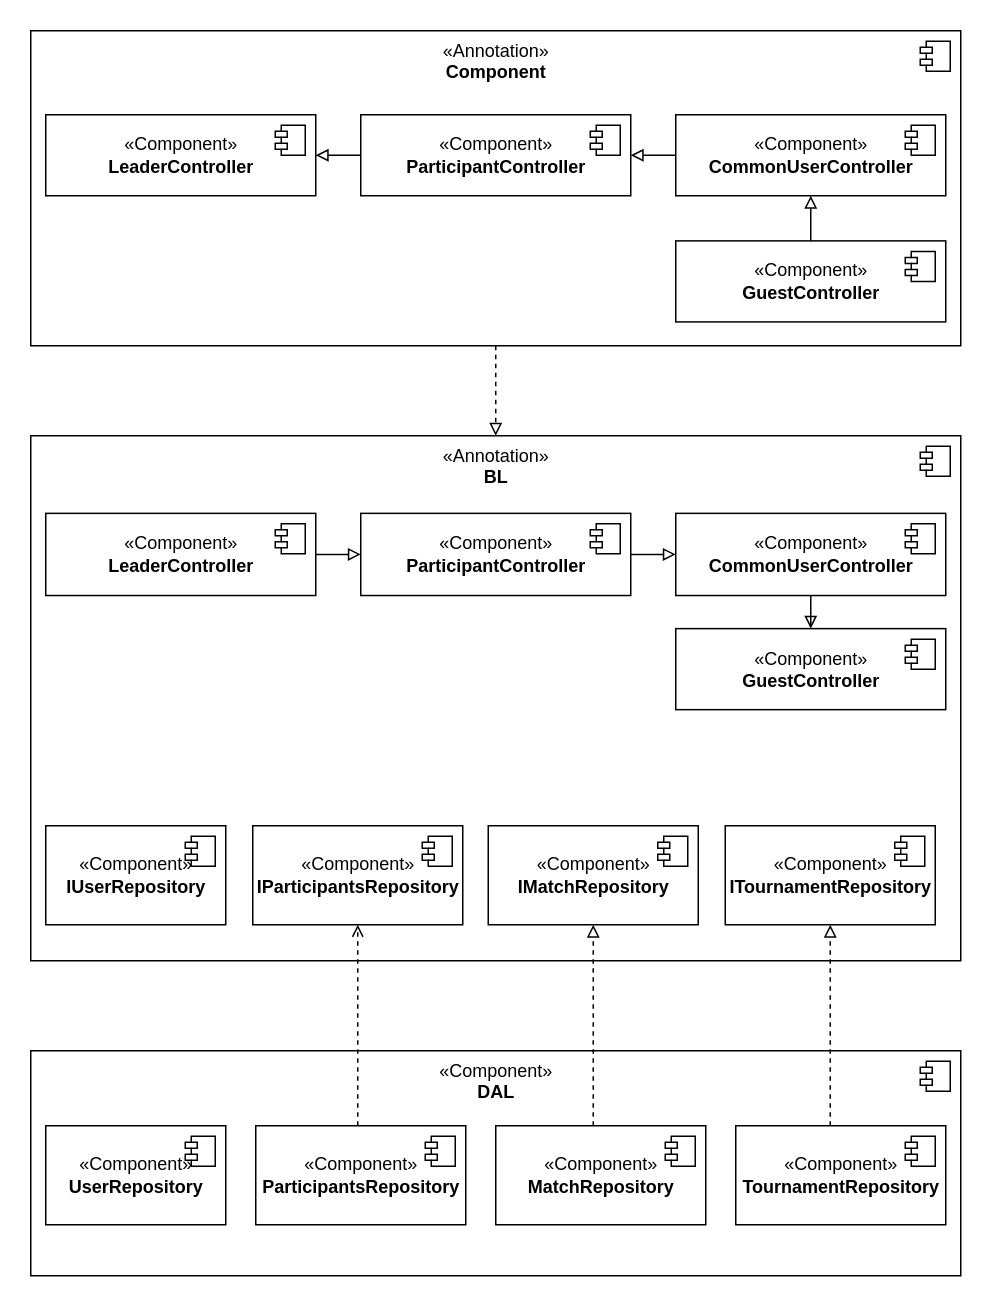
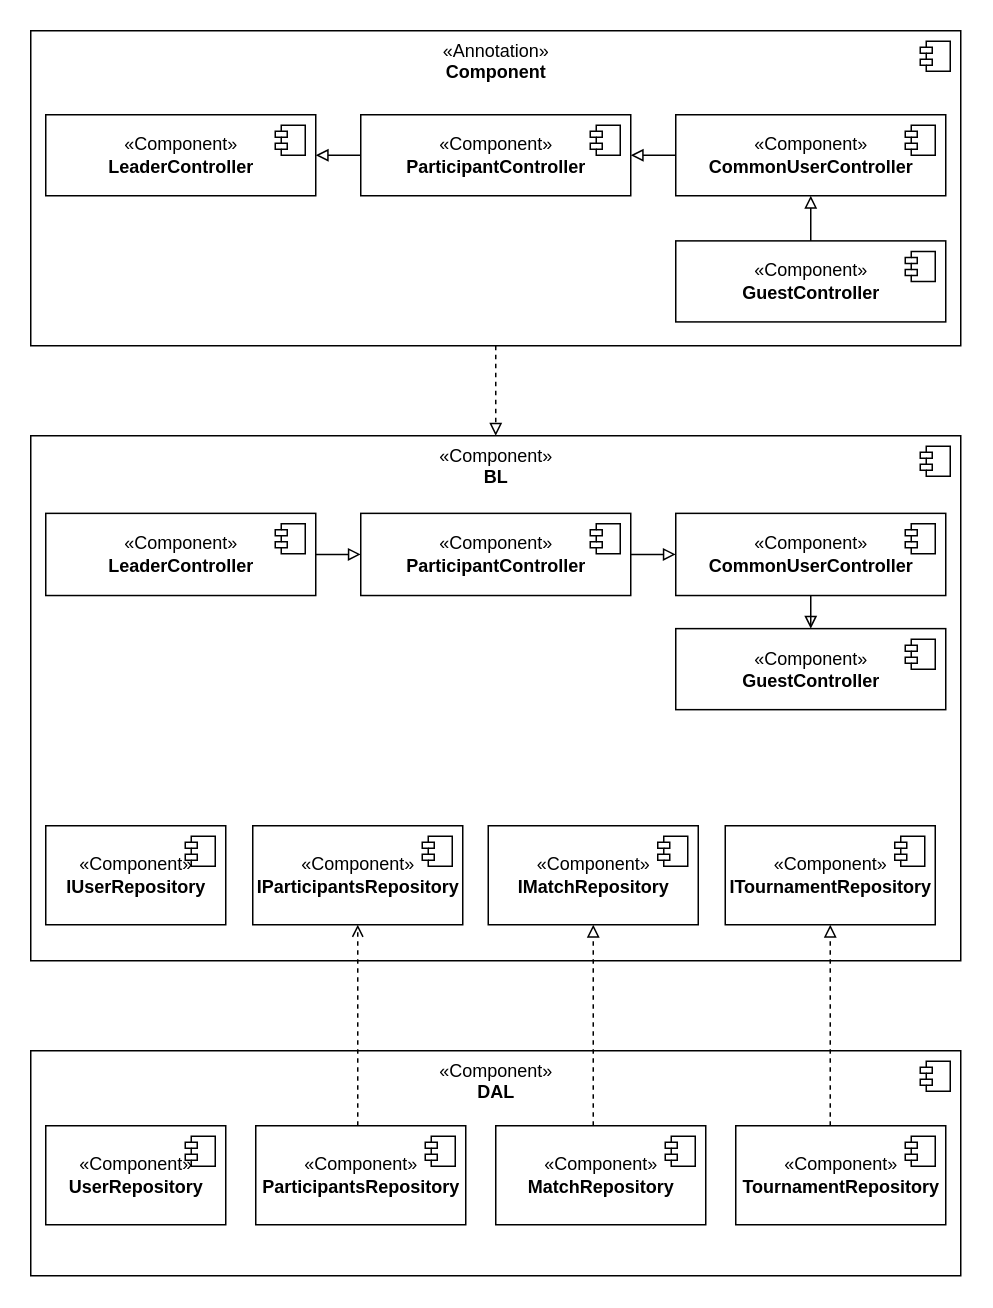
node "«Annotation» BL": label "«Annotation» BL" -> "«Component» BL"
